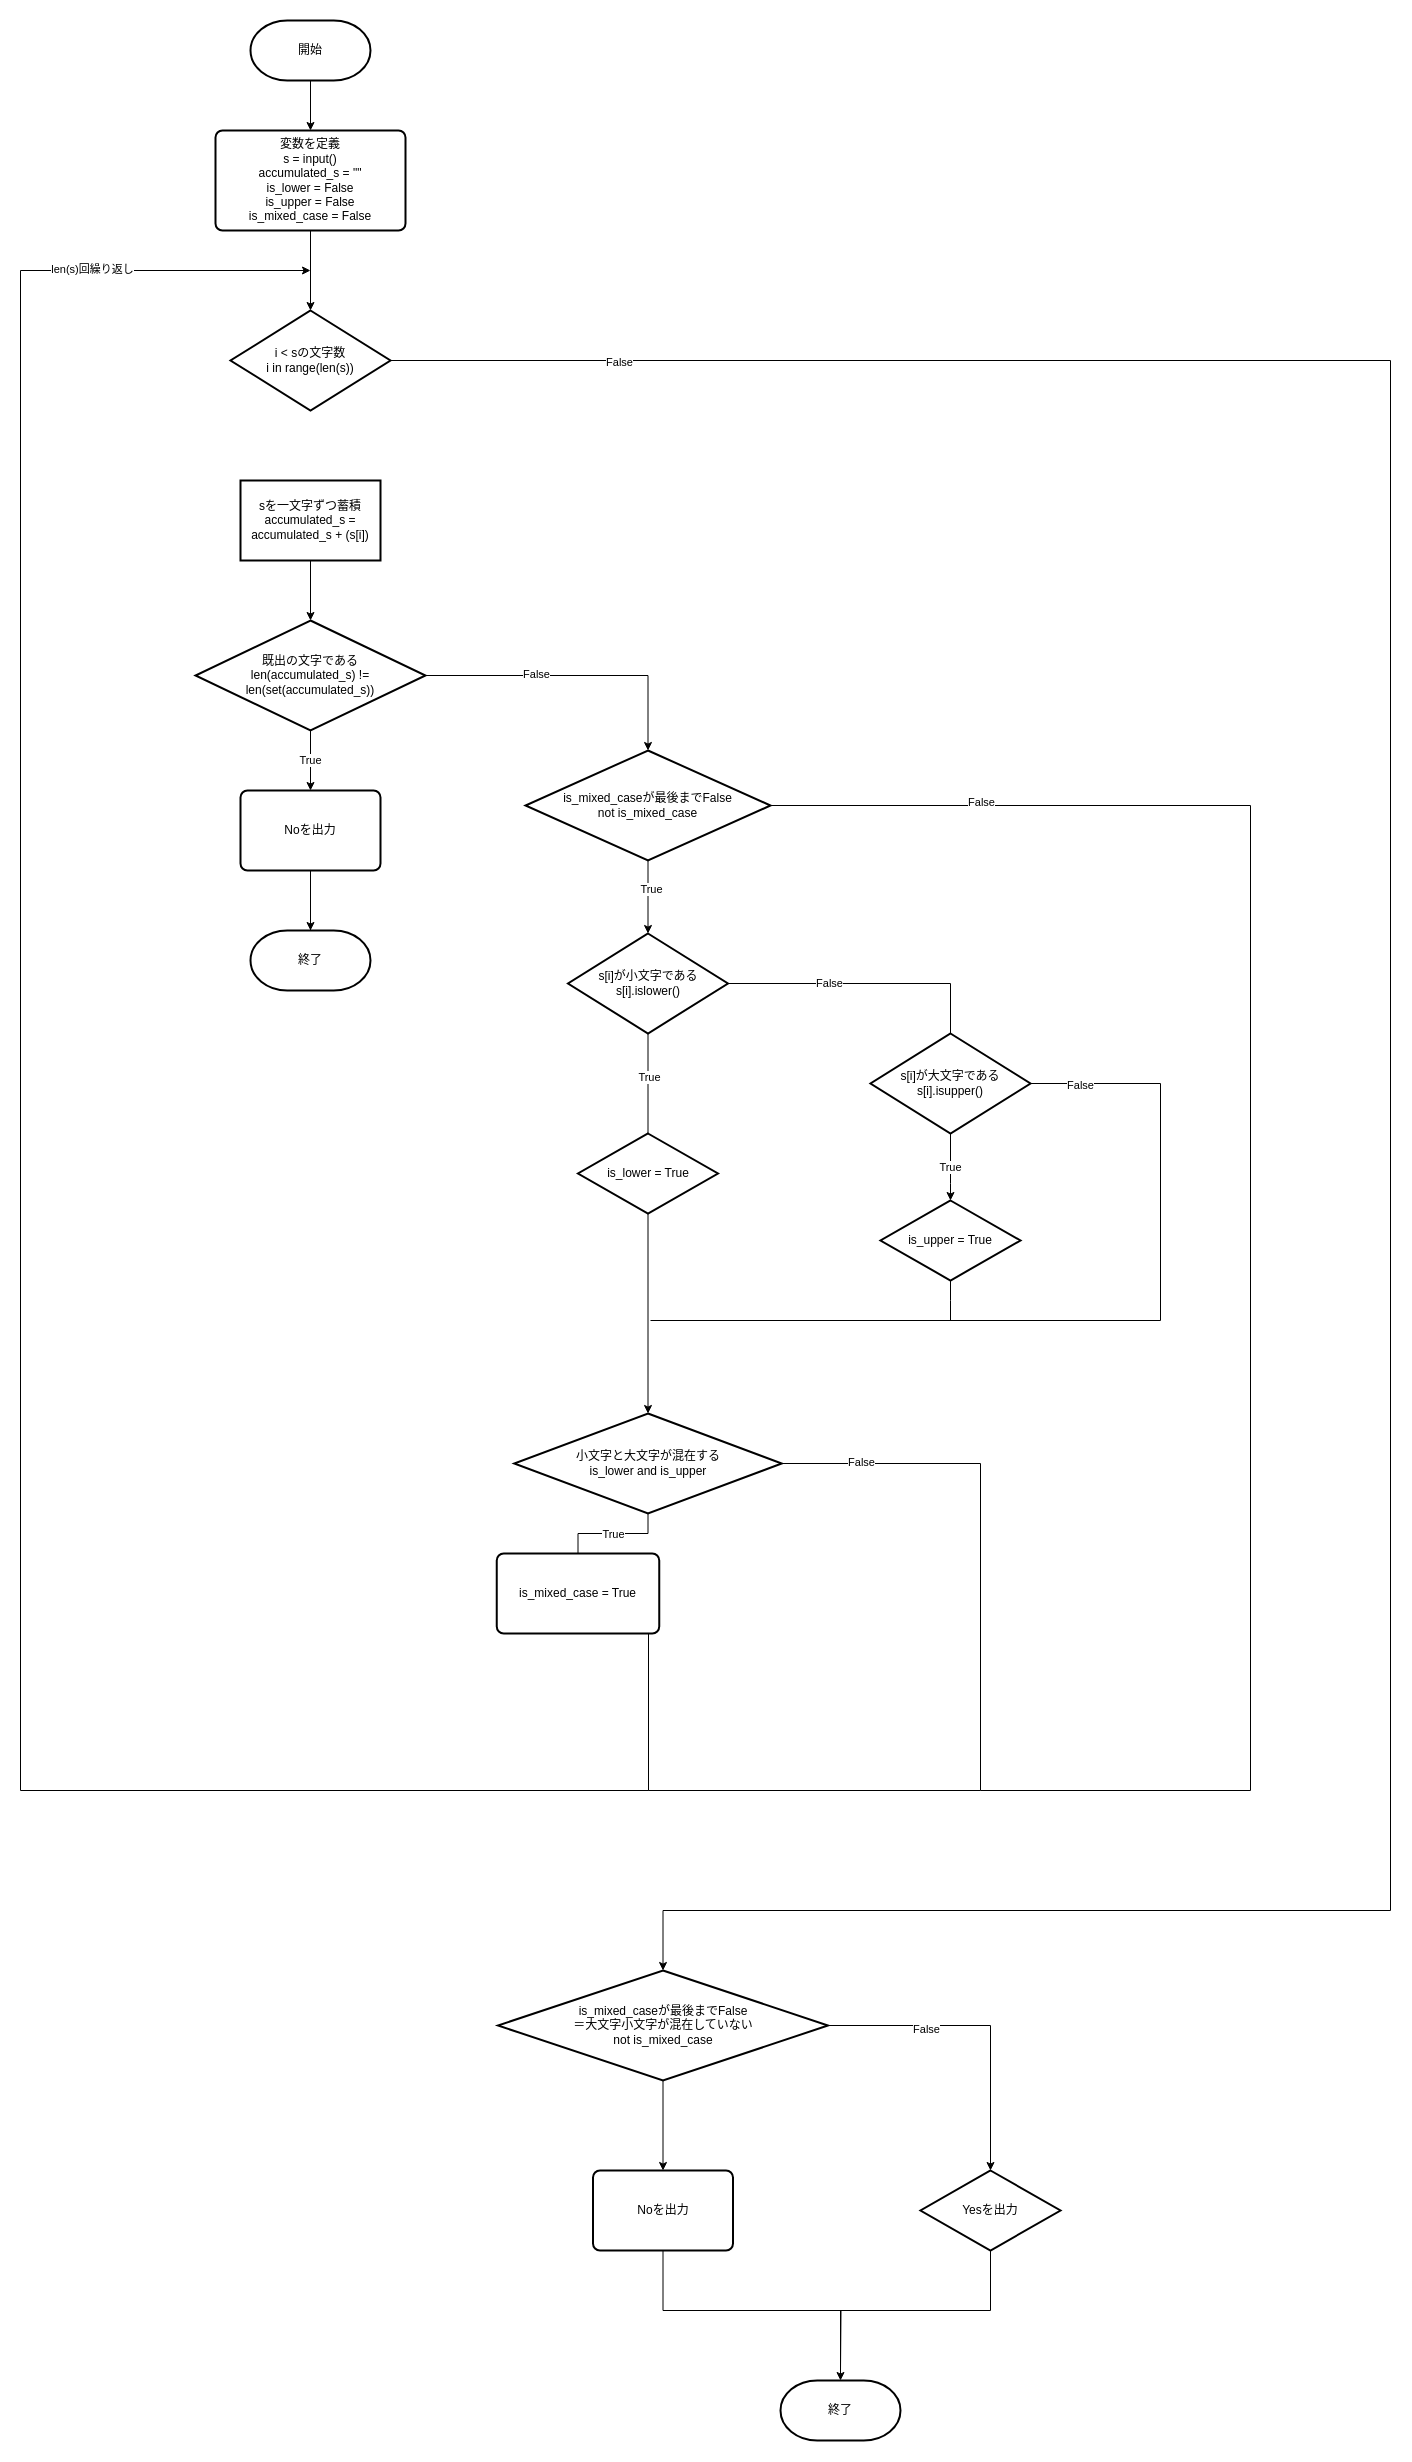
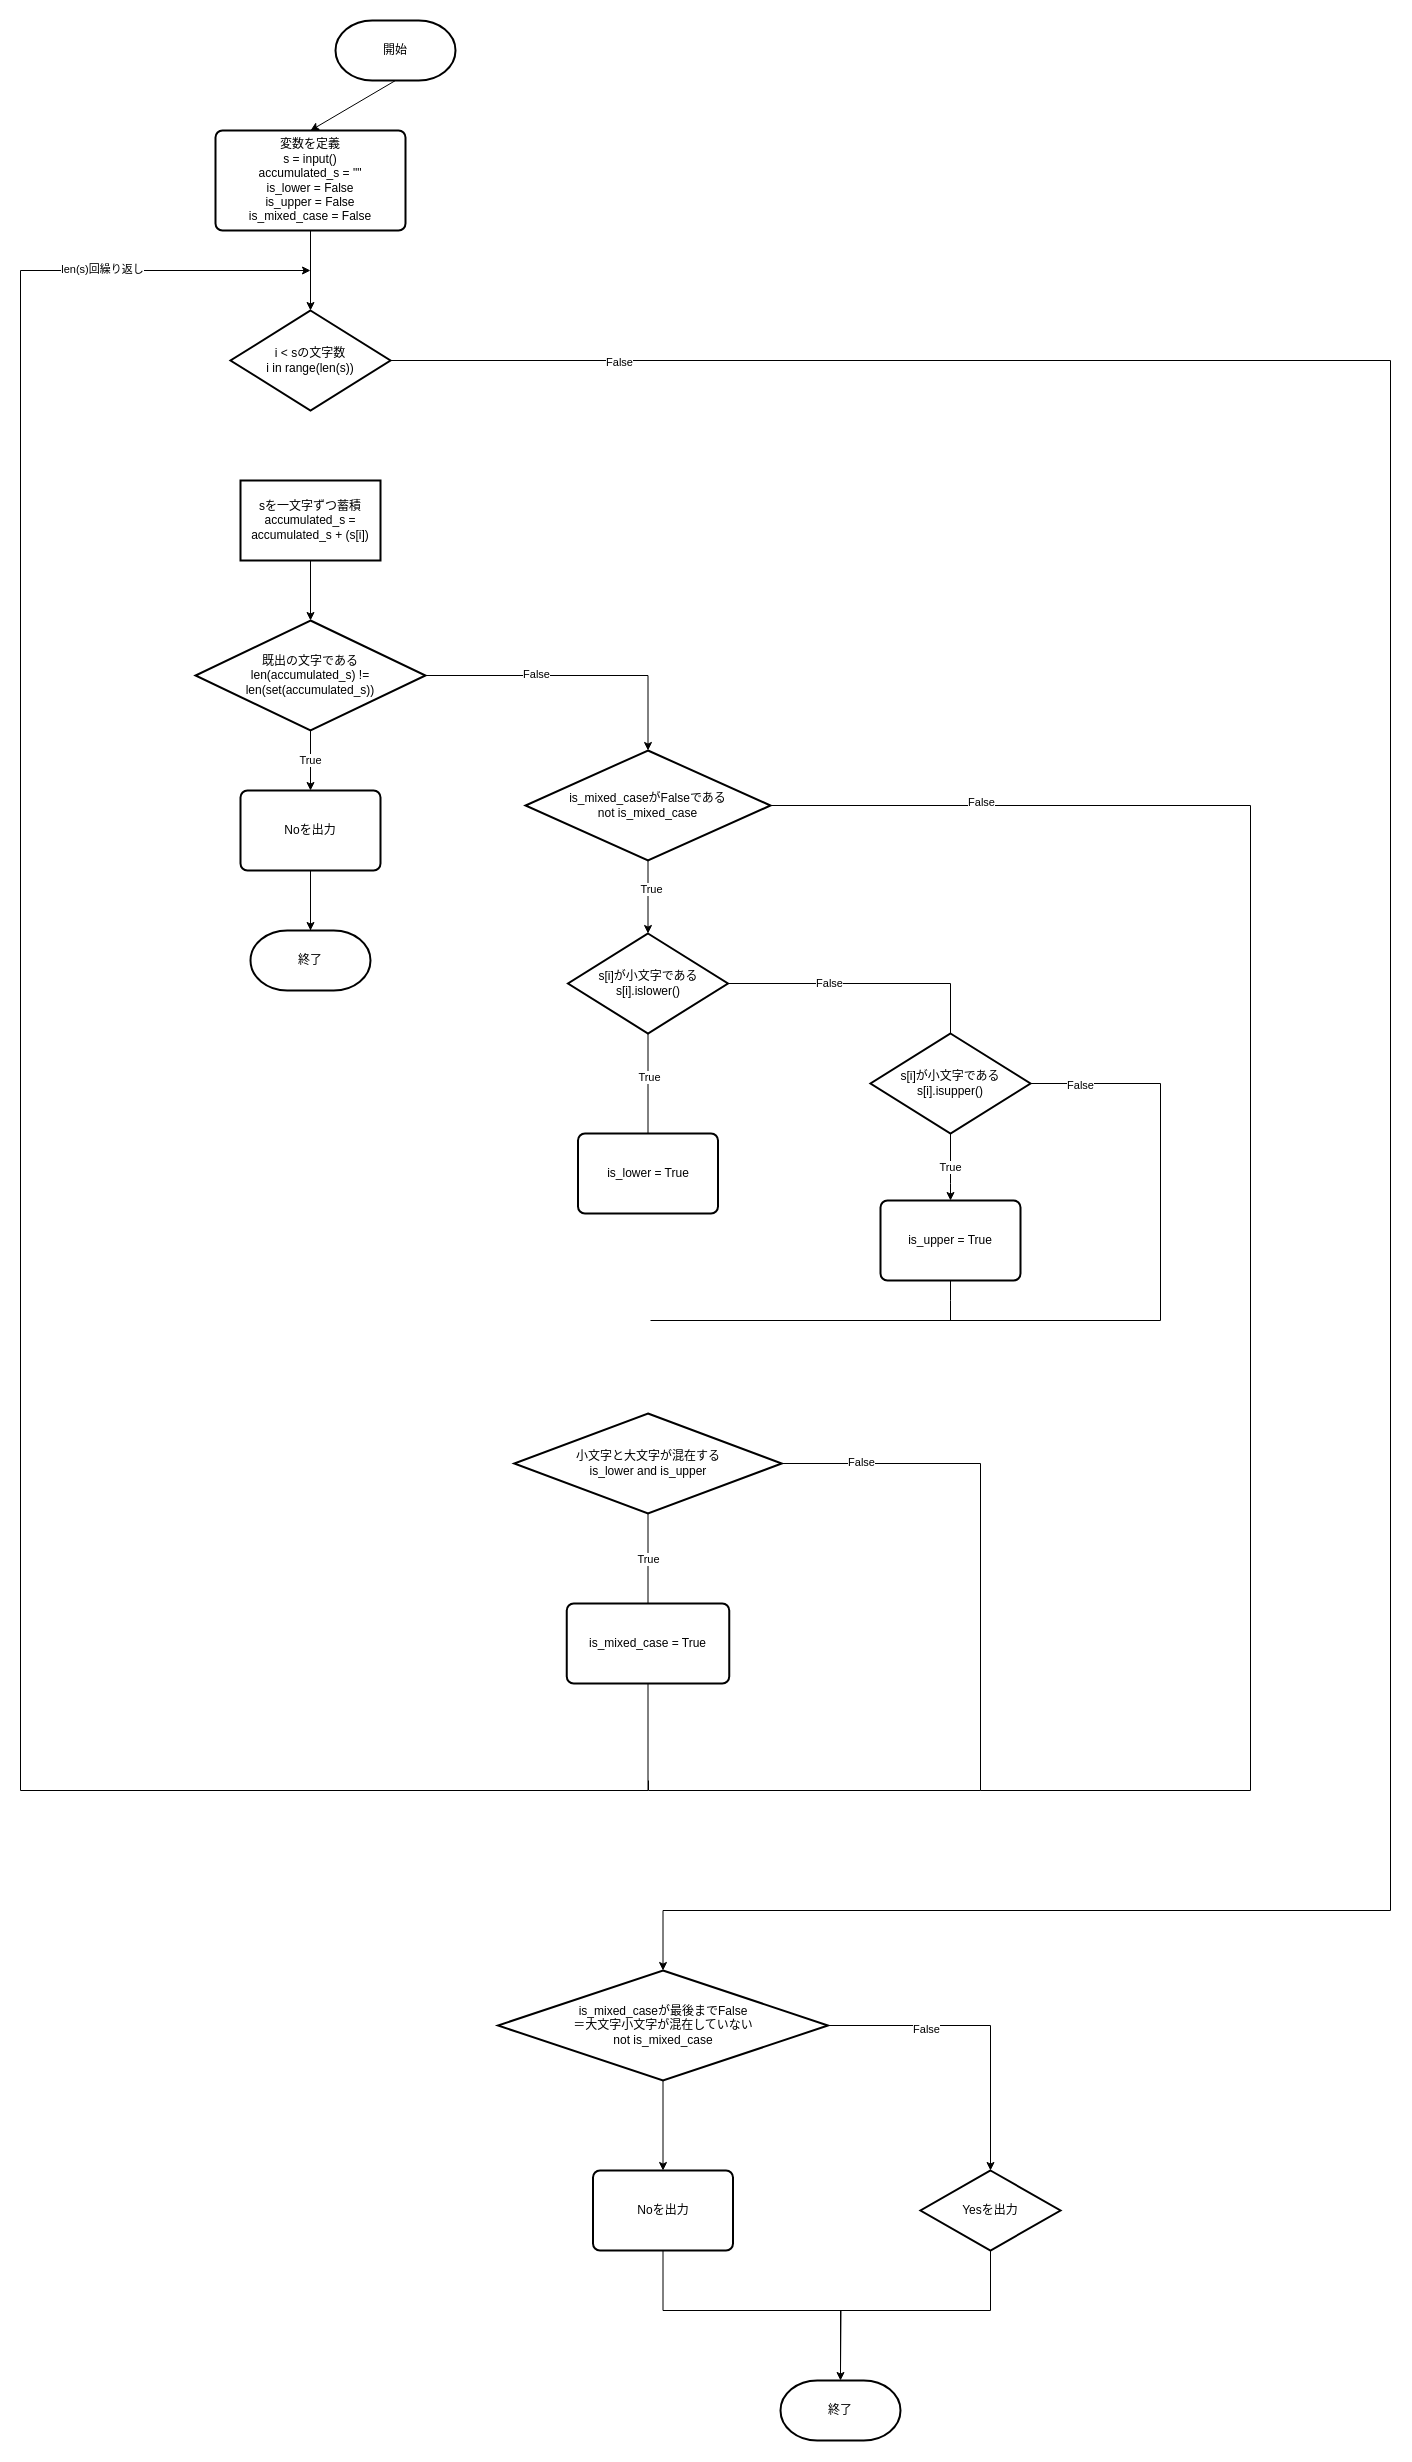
node "開始": moved (311, 51) -> (396, 51)
node "is_mixed_caseが最後までFalse not is_mixed_case": label "is_mixed_caseが最後までFalse not is_mixed_case" -> "is_mixed_caseがFalseである not is_mixed_case"
node "s[i]が大文字である s[i].isupper()": label "s[i]が大文字である s[i].isupper()" -> "s[i]が小文字である s[i].isupper()"
node "is_lower = True": shape diamond -> rounded rectangle
node "is_upper = True": shape diamond -> rounded rectangle
edge "is_lower = True" -> "小文字と大文字が混在する is_lower and is_upper": removed
node "is_mixed_case = True": moved (578, 1594) -> (648, 1644)
